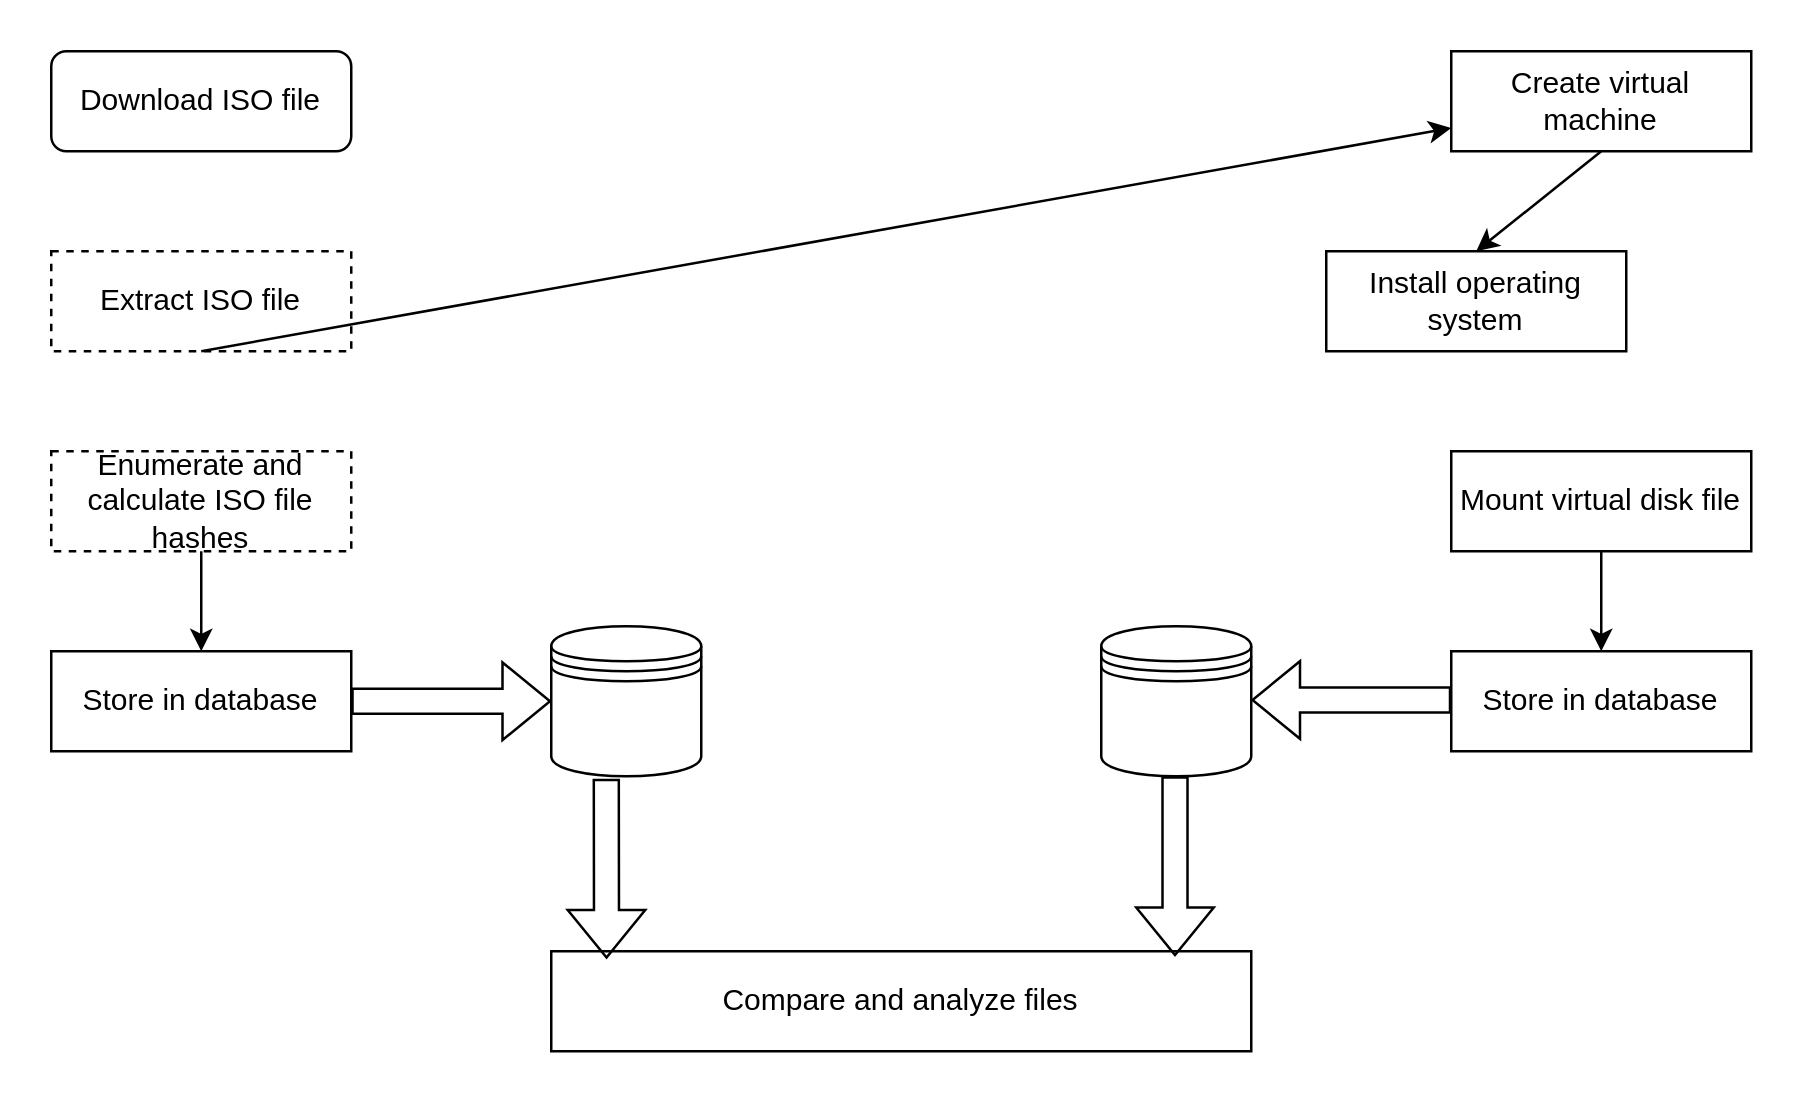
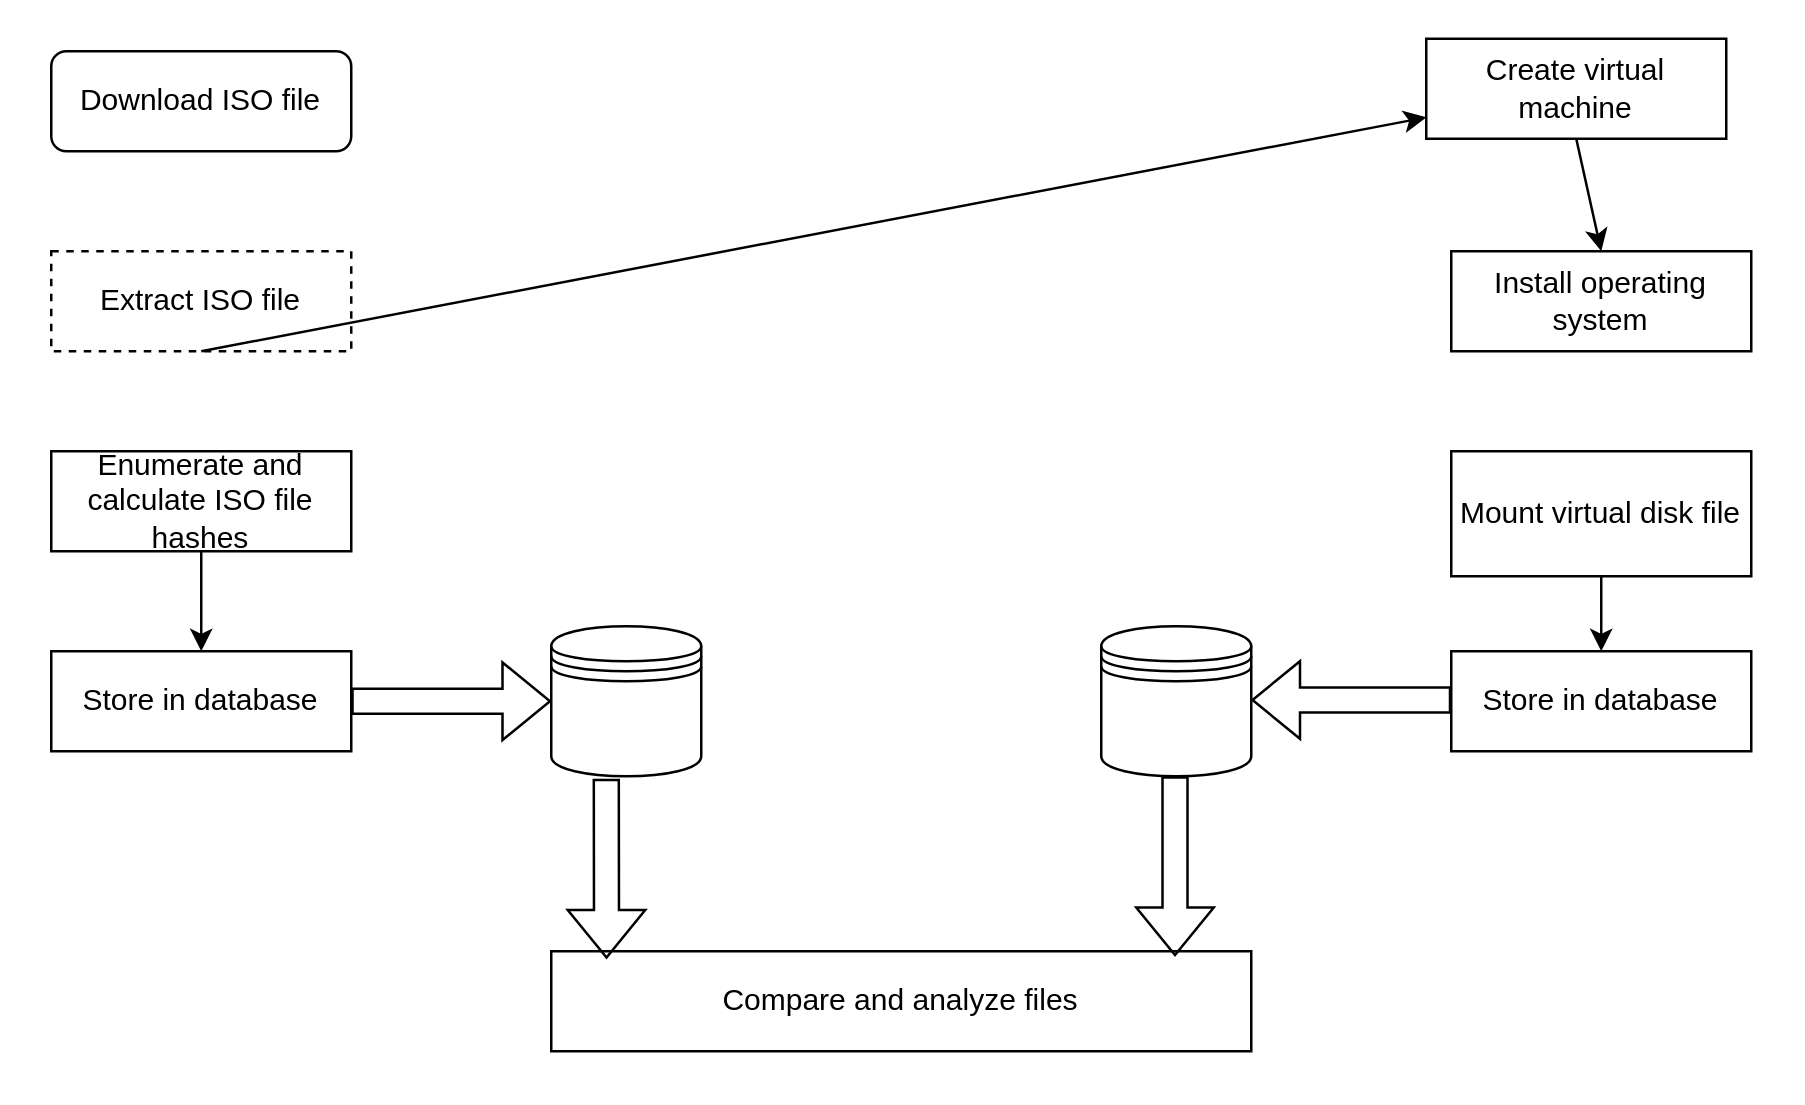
node "Create virtual machine": moved (1601, 101) -> (1576, 89)
node "Install operating system": moved (1476, 301) -> (1601, 301)
node "Enumerate and calculate ISO file hashes": style dashed -> solid
node "Mount virtual disk file": size 300x100 -> 300x125
